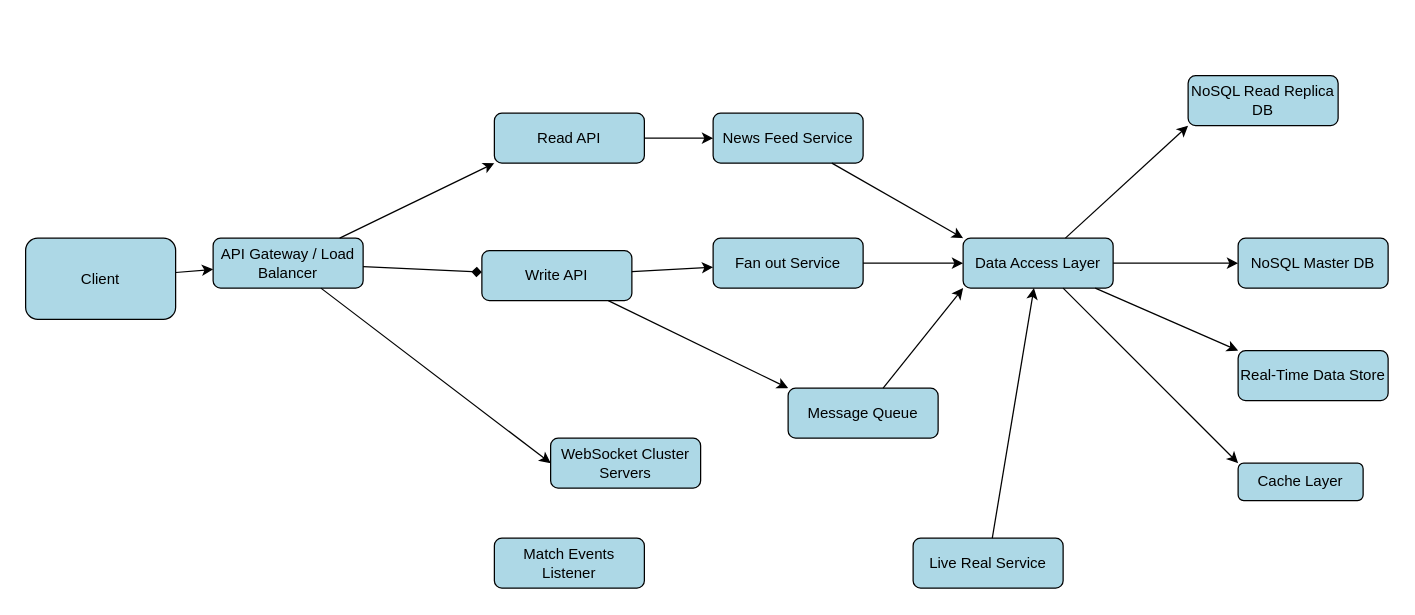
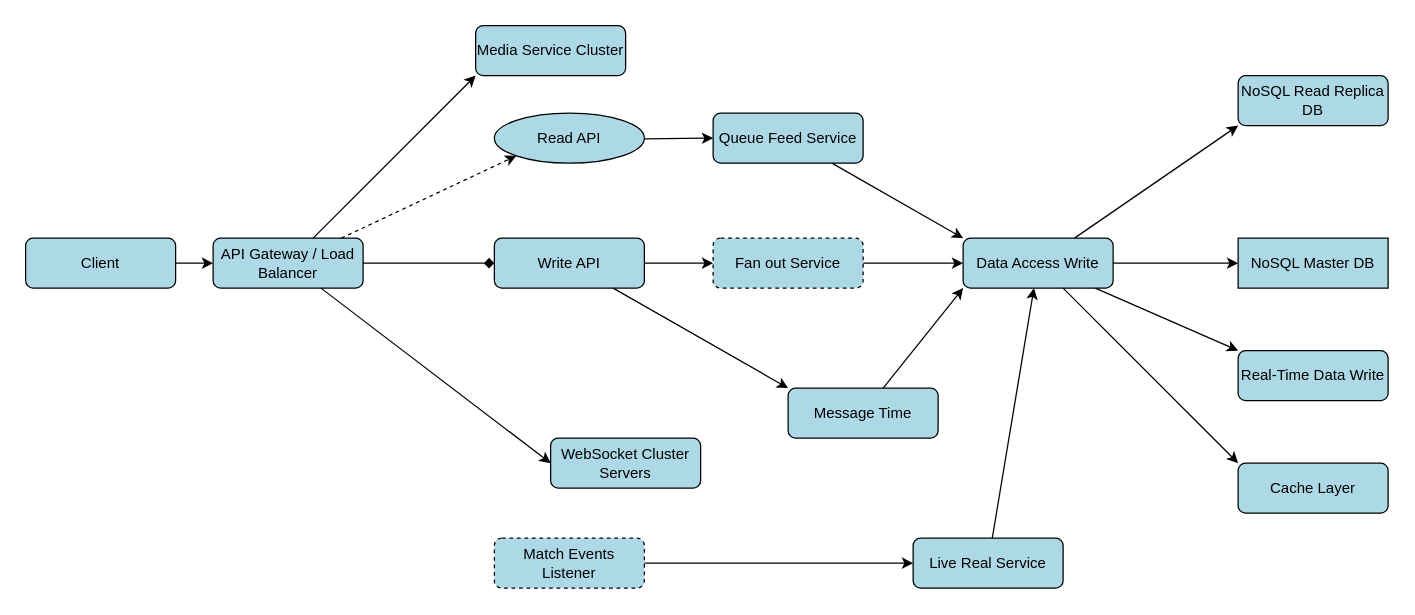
node "Media Service Cluster": added
node "NoSQL Read Replica DB": moved (1263, 101) -> (1313, 101)
node "Read API": shape rounded rectangle -> ellipse
node "News Feed Service": label "News Feed Service" -> "Queue Feed Service"
edge "API Gateway / Load Balancer" -> "Media Service Cluster": added
edge "API Gateway / Load Balancer" -> "Read API": style solid -> dashed
node "Fan out Service": style solid -> dashed
node "Data Access Layer": label "Data Access Layer" -> "Data Access Write"
node "NoSQL Master DB": shape rounded rectangle -> rectangle
node "Write API": moved (557, 276) -> (569, 263)
node "Client": size 150x81 -> 150x50
node "Real-Time Data Store": label "Real-Time Data Store" -> "Real-Time Data Write"
node "Message Queue": label "Message Queue" -> "Message Time"
node "Cache Layer": size 125x38 -> 150x50
edge "Match Events Listener" -> "API Gateway / Load Balancer": now "Match Events Listener" -> "Live Real Service"
node "Match Events Listener": style solid -> dashed
